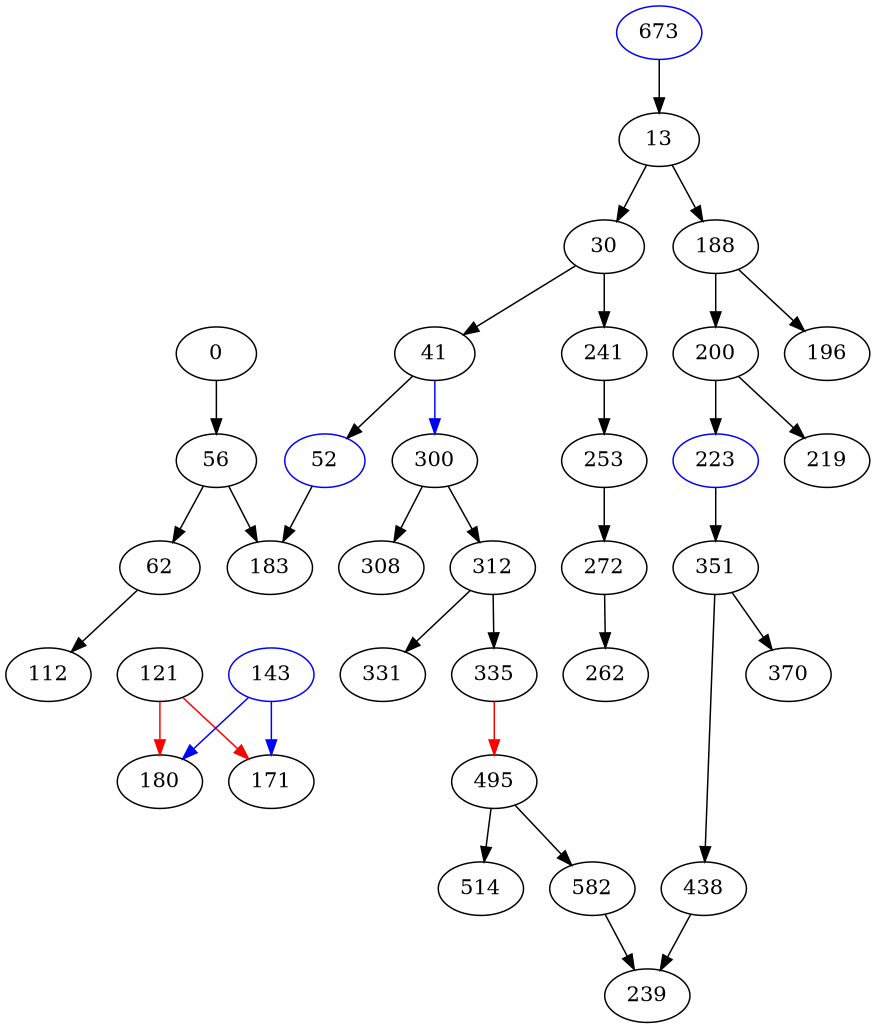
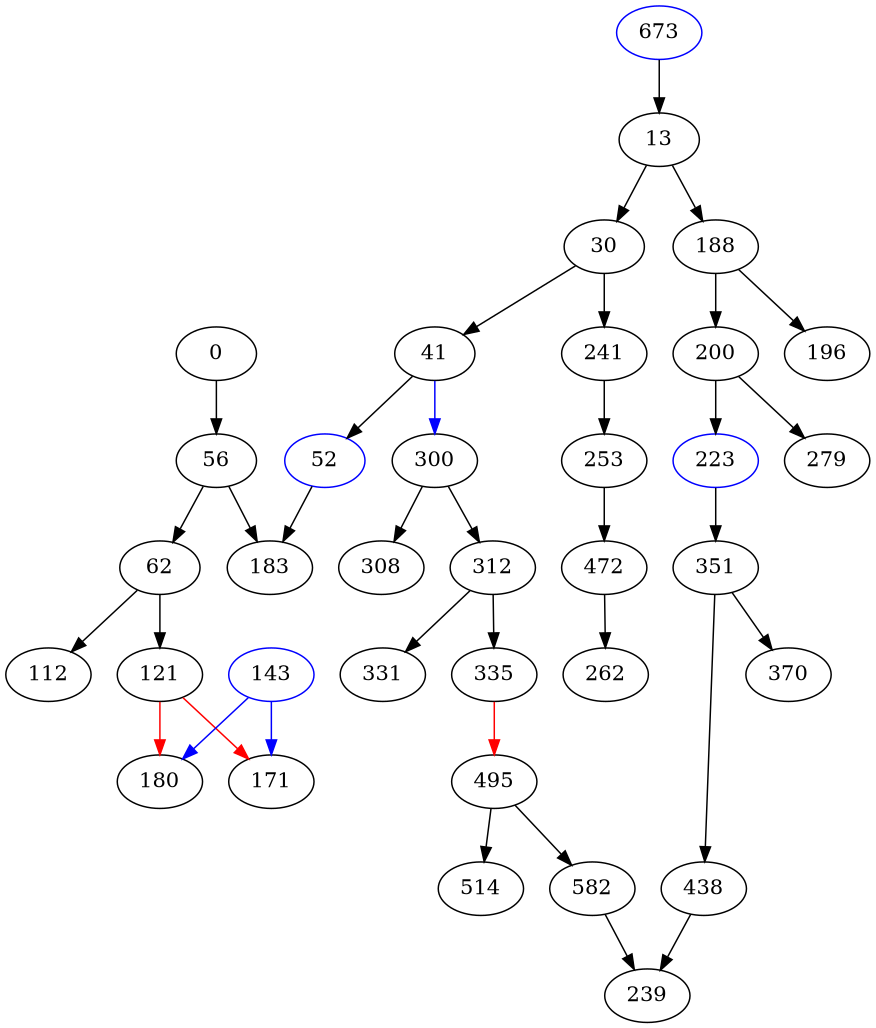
node "219": label "219" -> "279"
node "272": label "272" -> "472"
edge "62" -> "121": added
